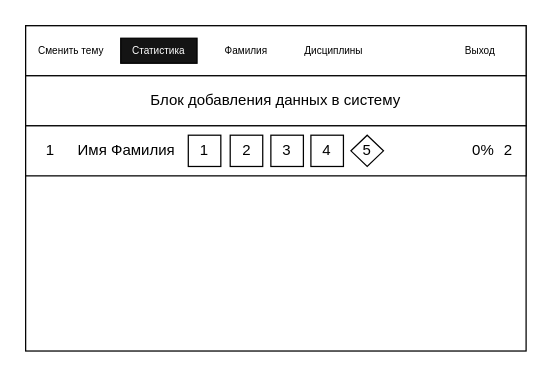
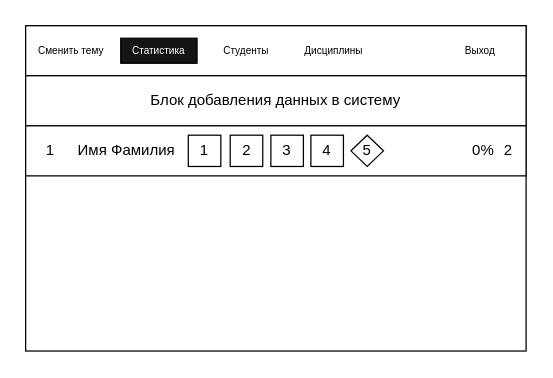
node "Фамилия": label "Фамилия" -> "Студенты"
